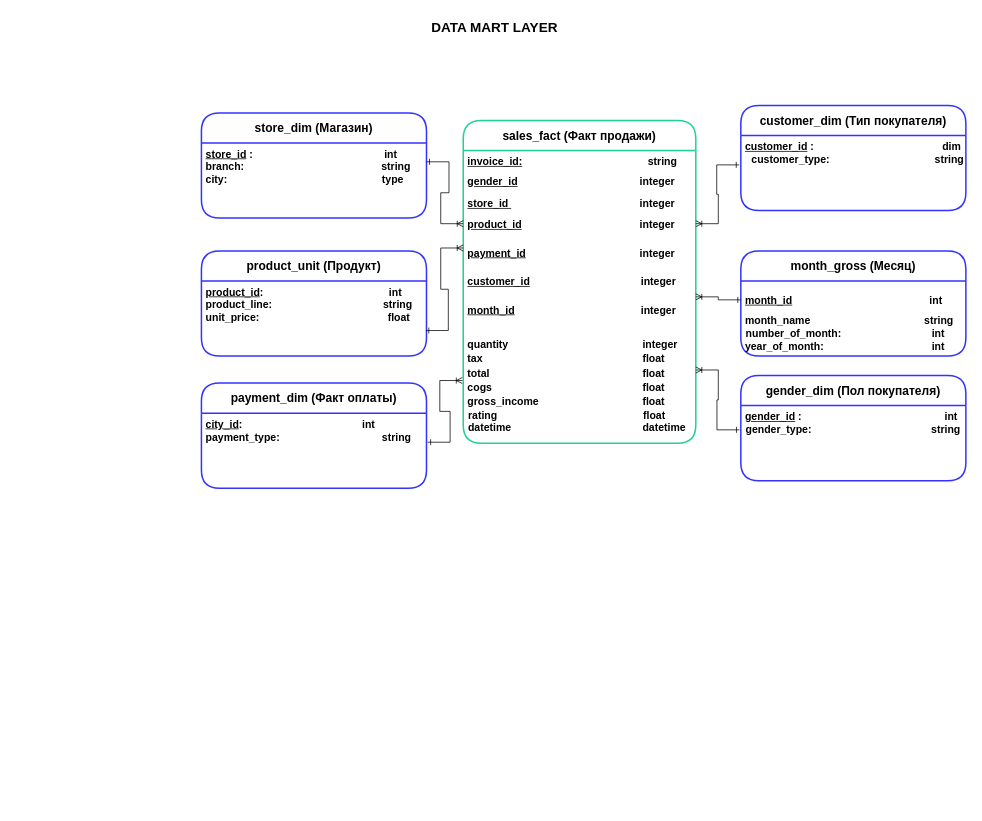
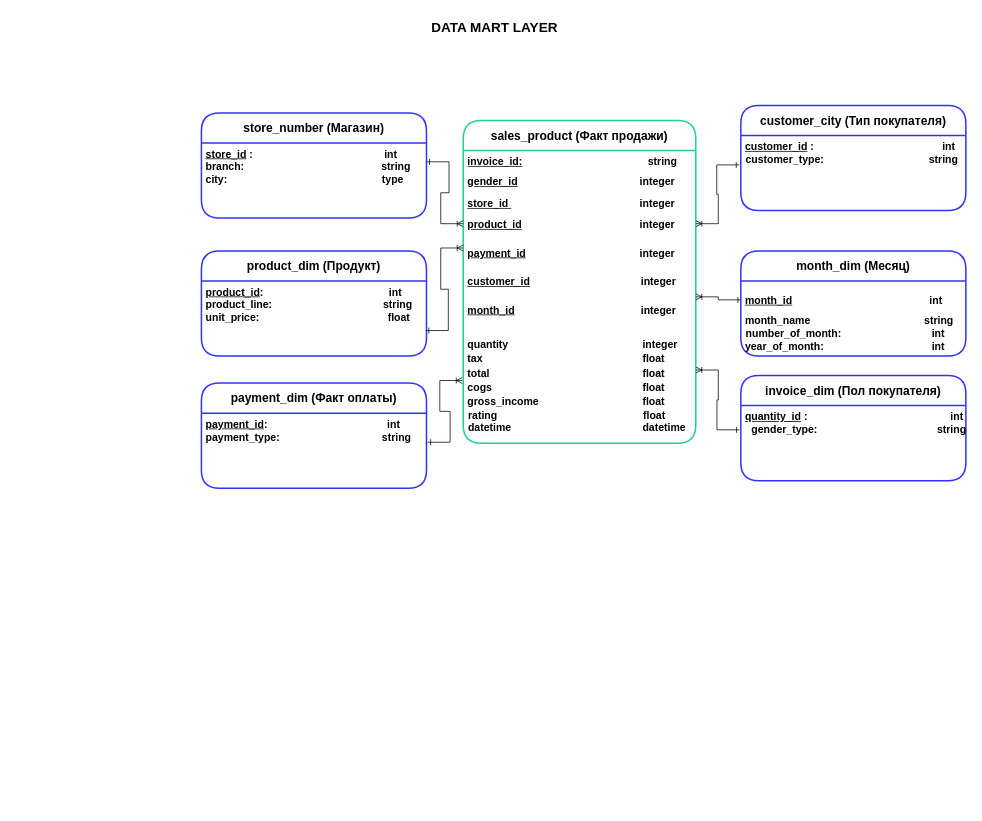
node "customer_dim (Тип покупателя)": label "customer_dim (Тип покупателя)" -> "customer_city (Тип покупателя)"
node "store_dim (Магазин)": label "store_dim (Магазин)" -> "store_number (Магазин)"
node "sales_fact (Факт продажи)": label "sales_fact (Факт продажи)" -> "sales_product (Факт продажи)"
node "customer_id : dim customer_type: string": label "customer_id : dim customer_type: string" -> "customer_id : int customer_type: string"
node "product_unit (Продукт)": label "product_unit (Продукт)" -> "product_dim (Продукт)"
node "month_gross (Месяц)": label "month_gross (Месяц)" -> "month_dim (Месяц)"
node "gender_dim (Пол покупателя)": label "gender_dim (Пол покупателя)" -> "invoice_dim (Пол покупателя)"
node "gender_id : int gender_type: string": label "gender_id : int gender_type: string" -> "quantity_id : int gender_type: string"
node "city_id: int payment_type: string": label "city_id: int payment_type: string" -> "payment_id: int payment_type: string"
